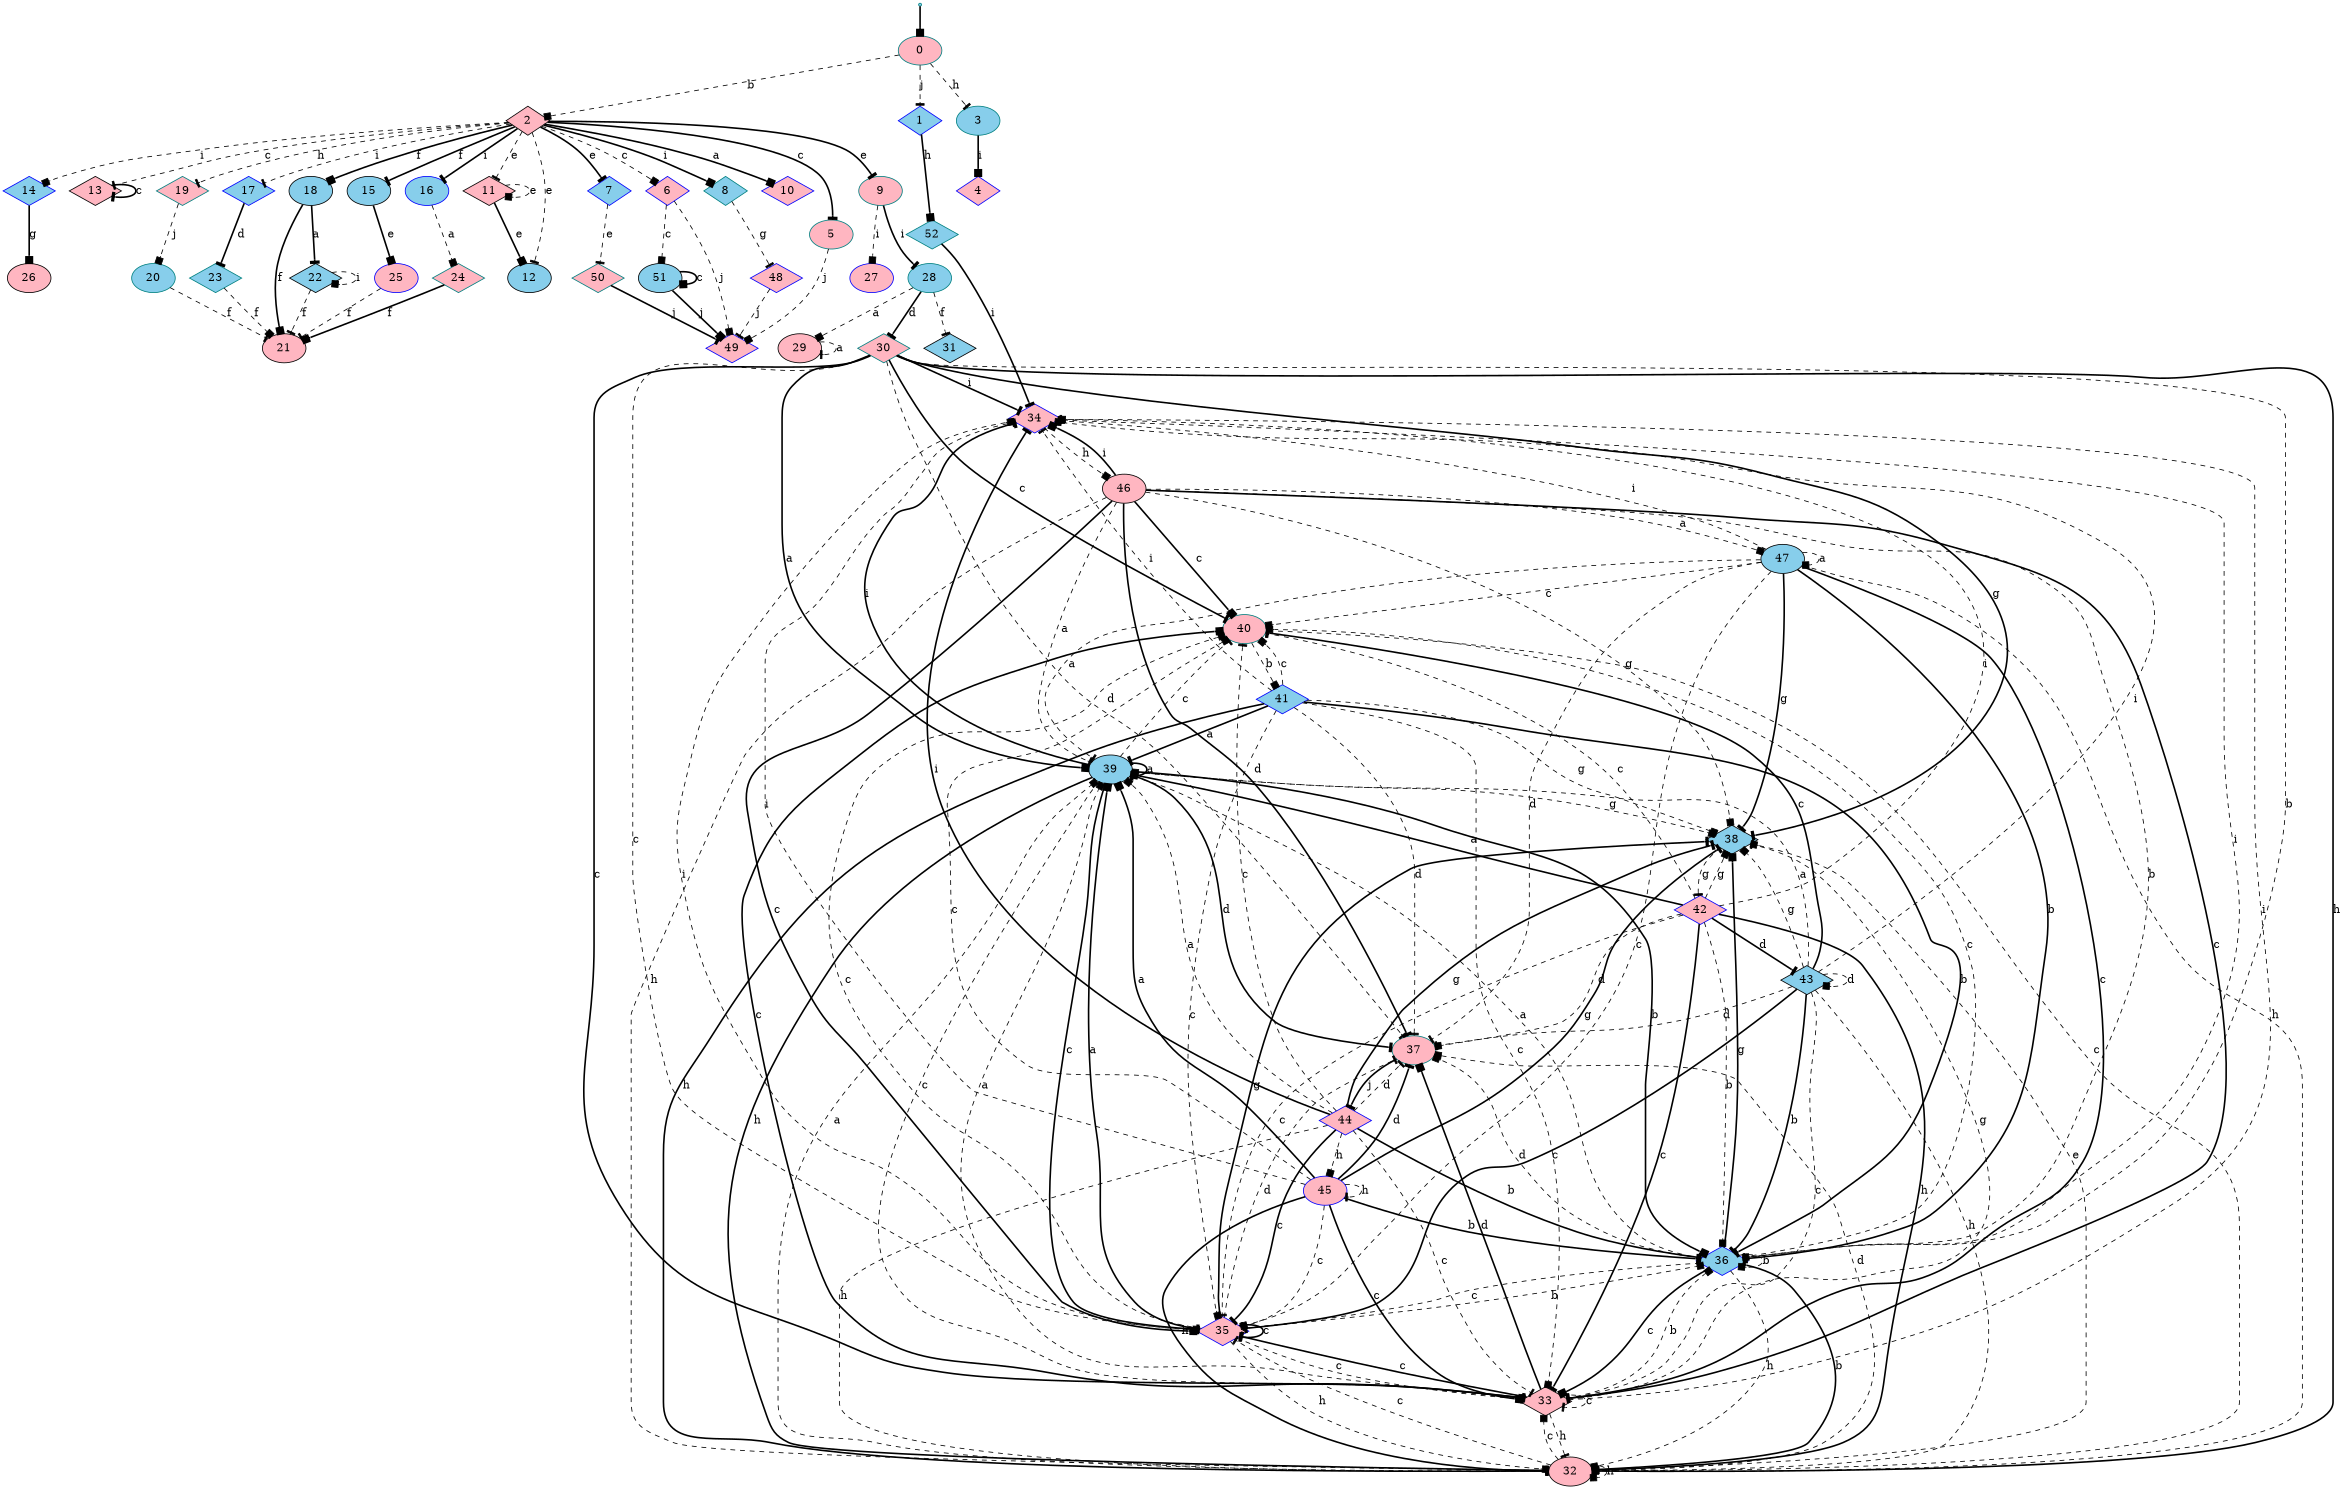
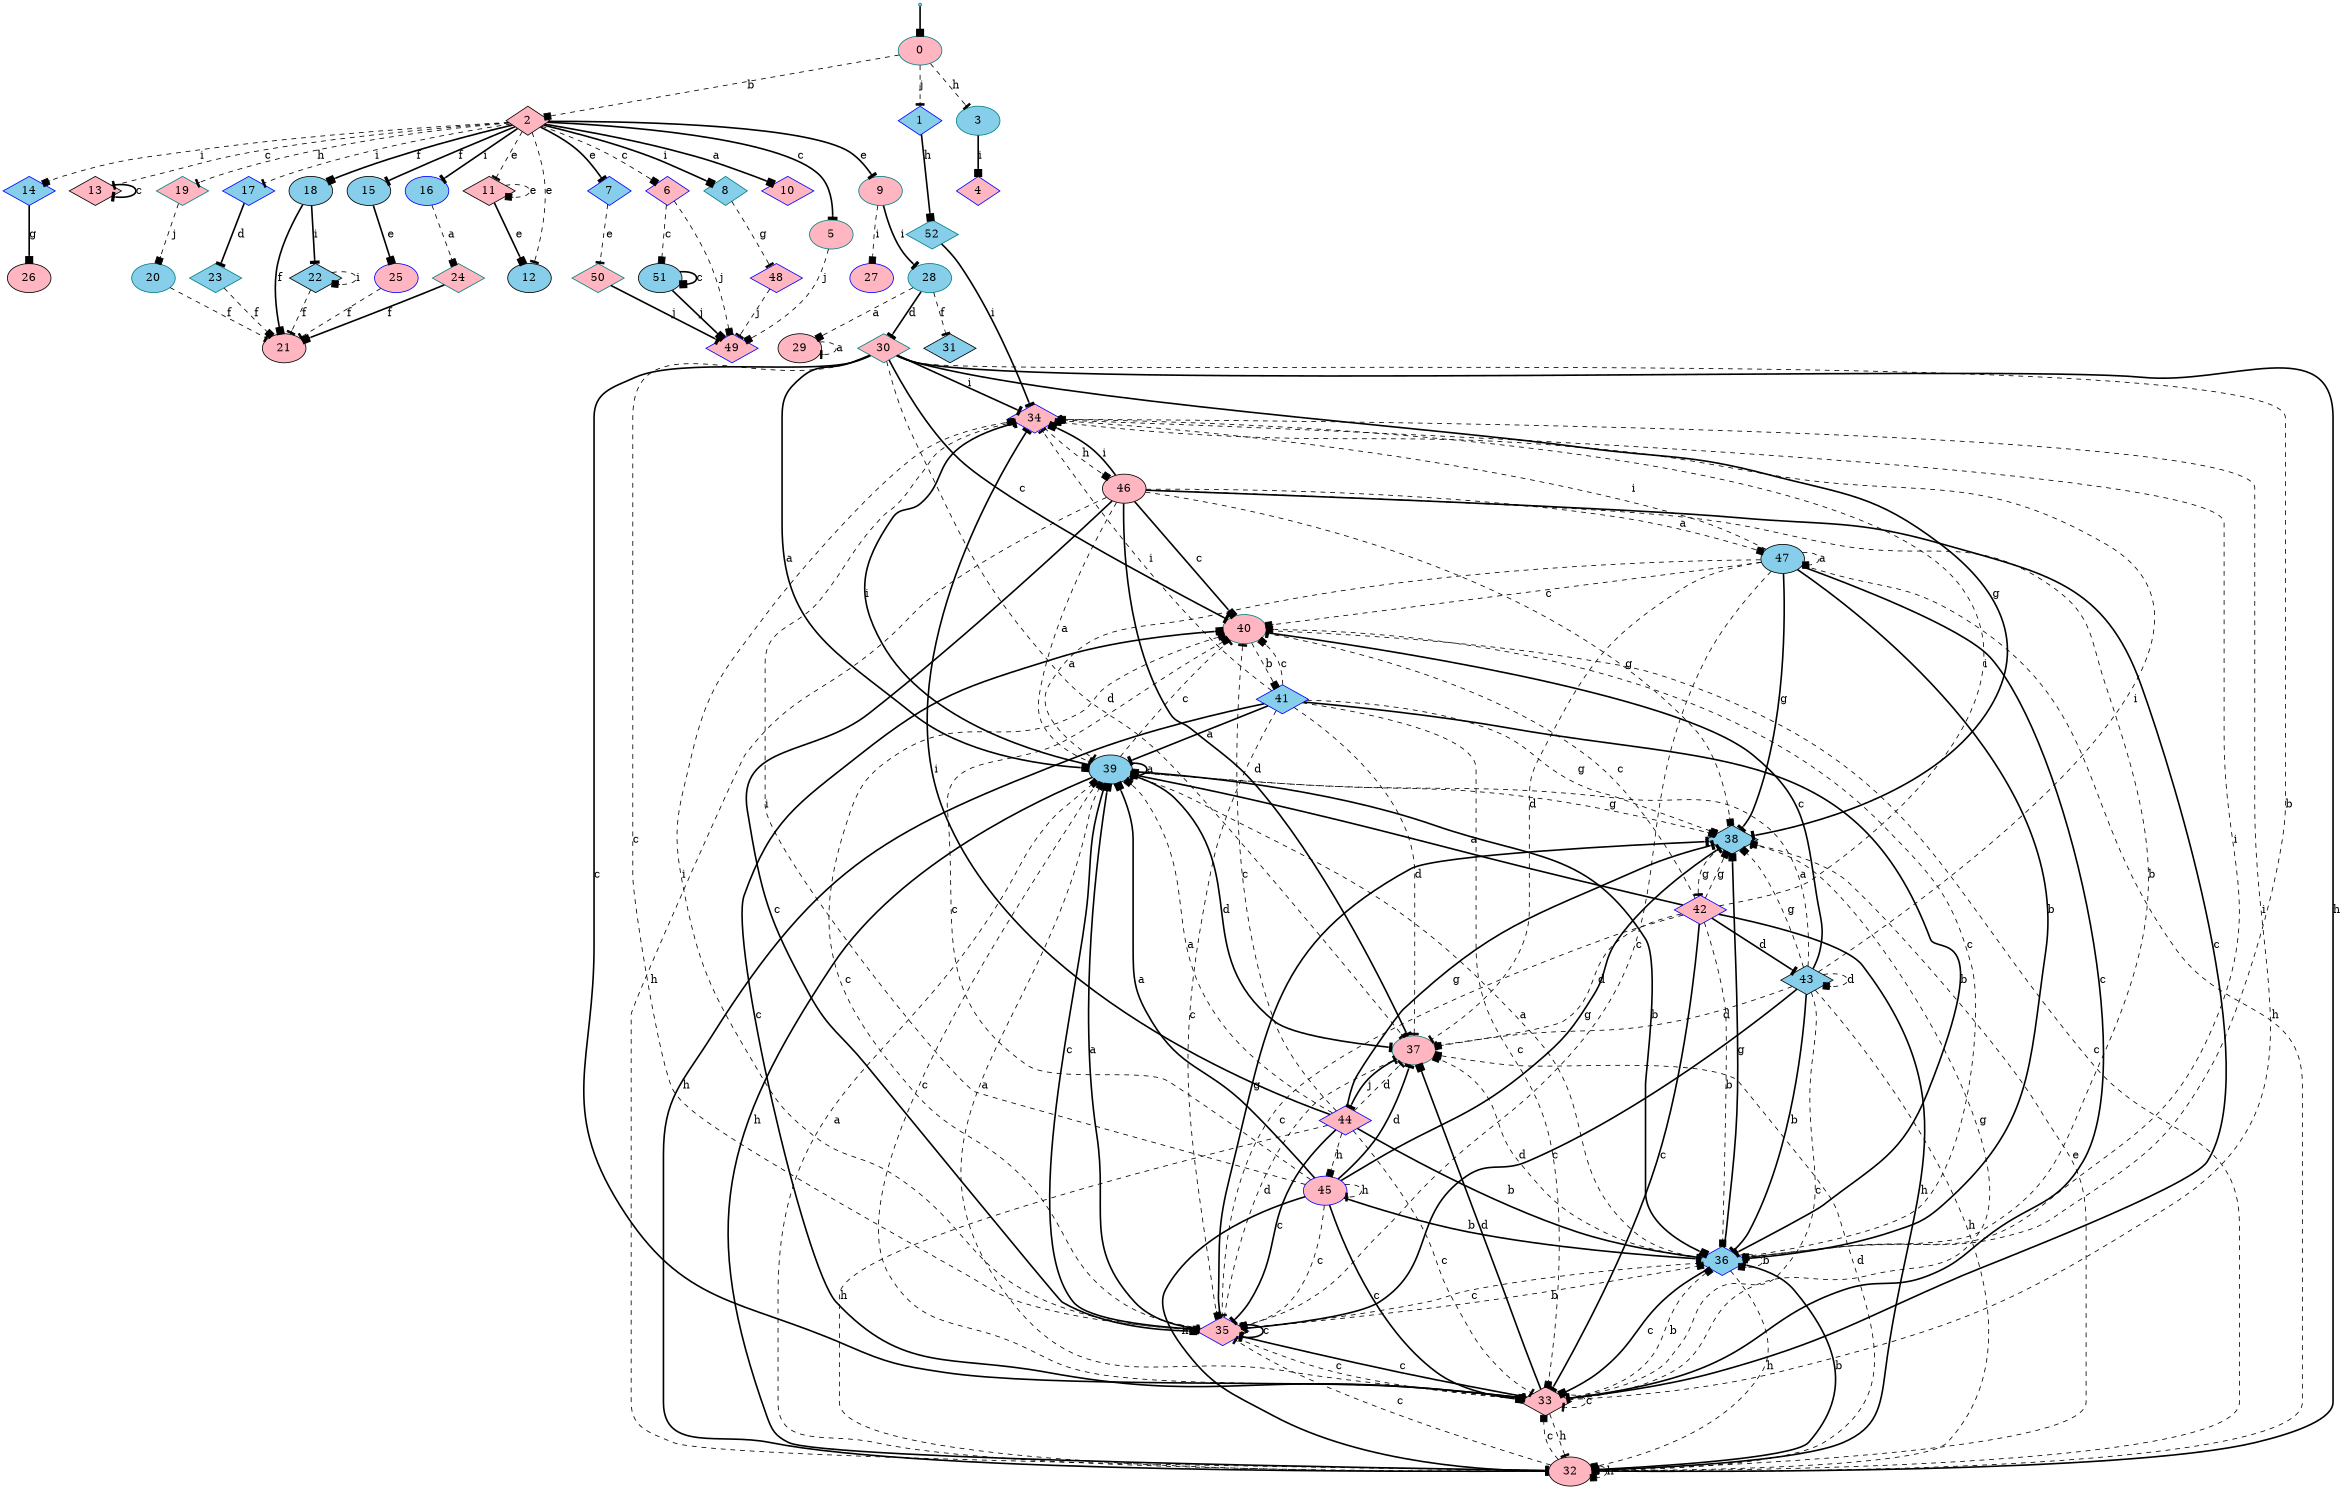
edge "18" -> "22": label "a" -> "i"
edge "35" -> "32": removed, label "h"
